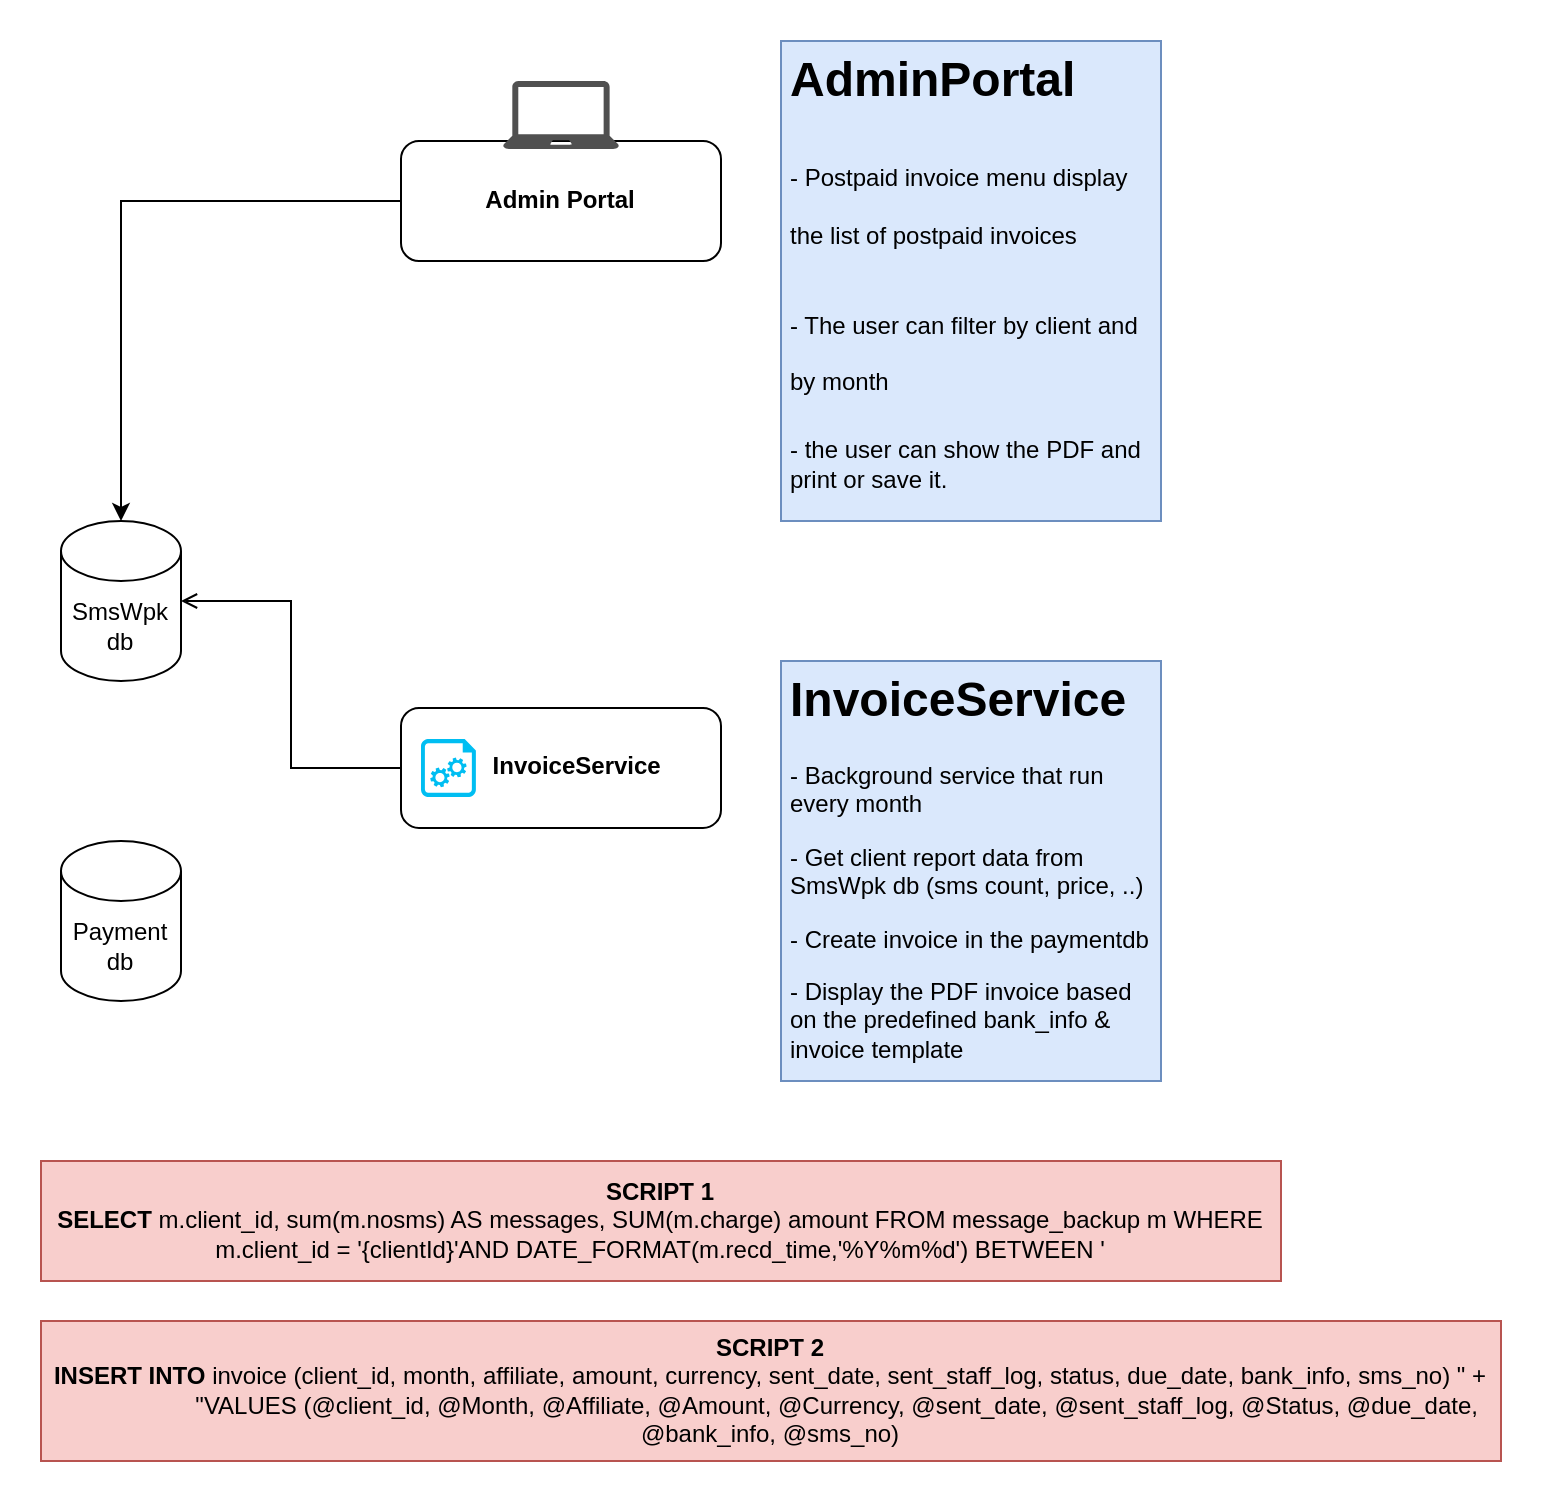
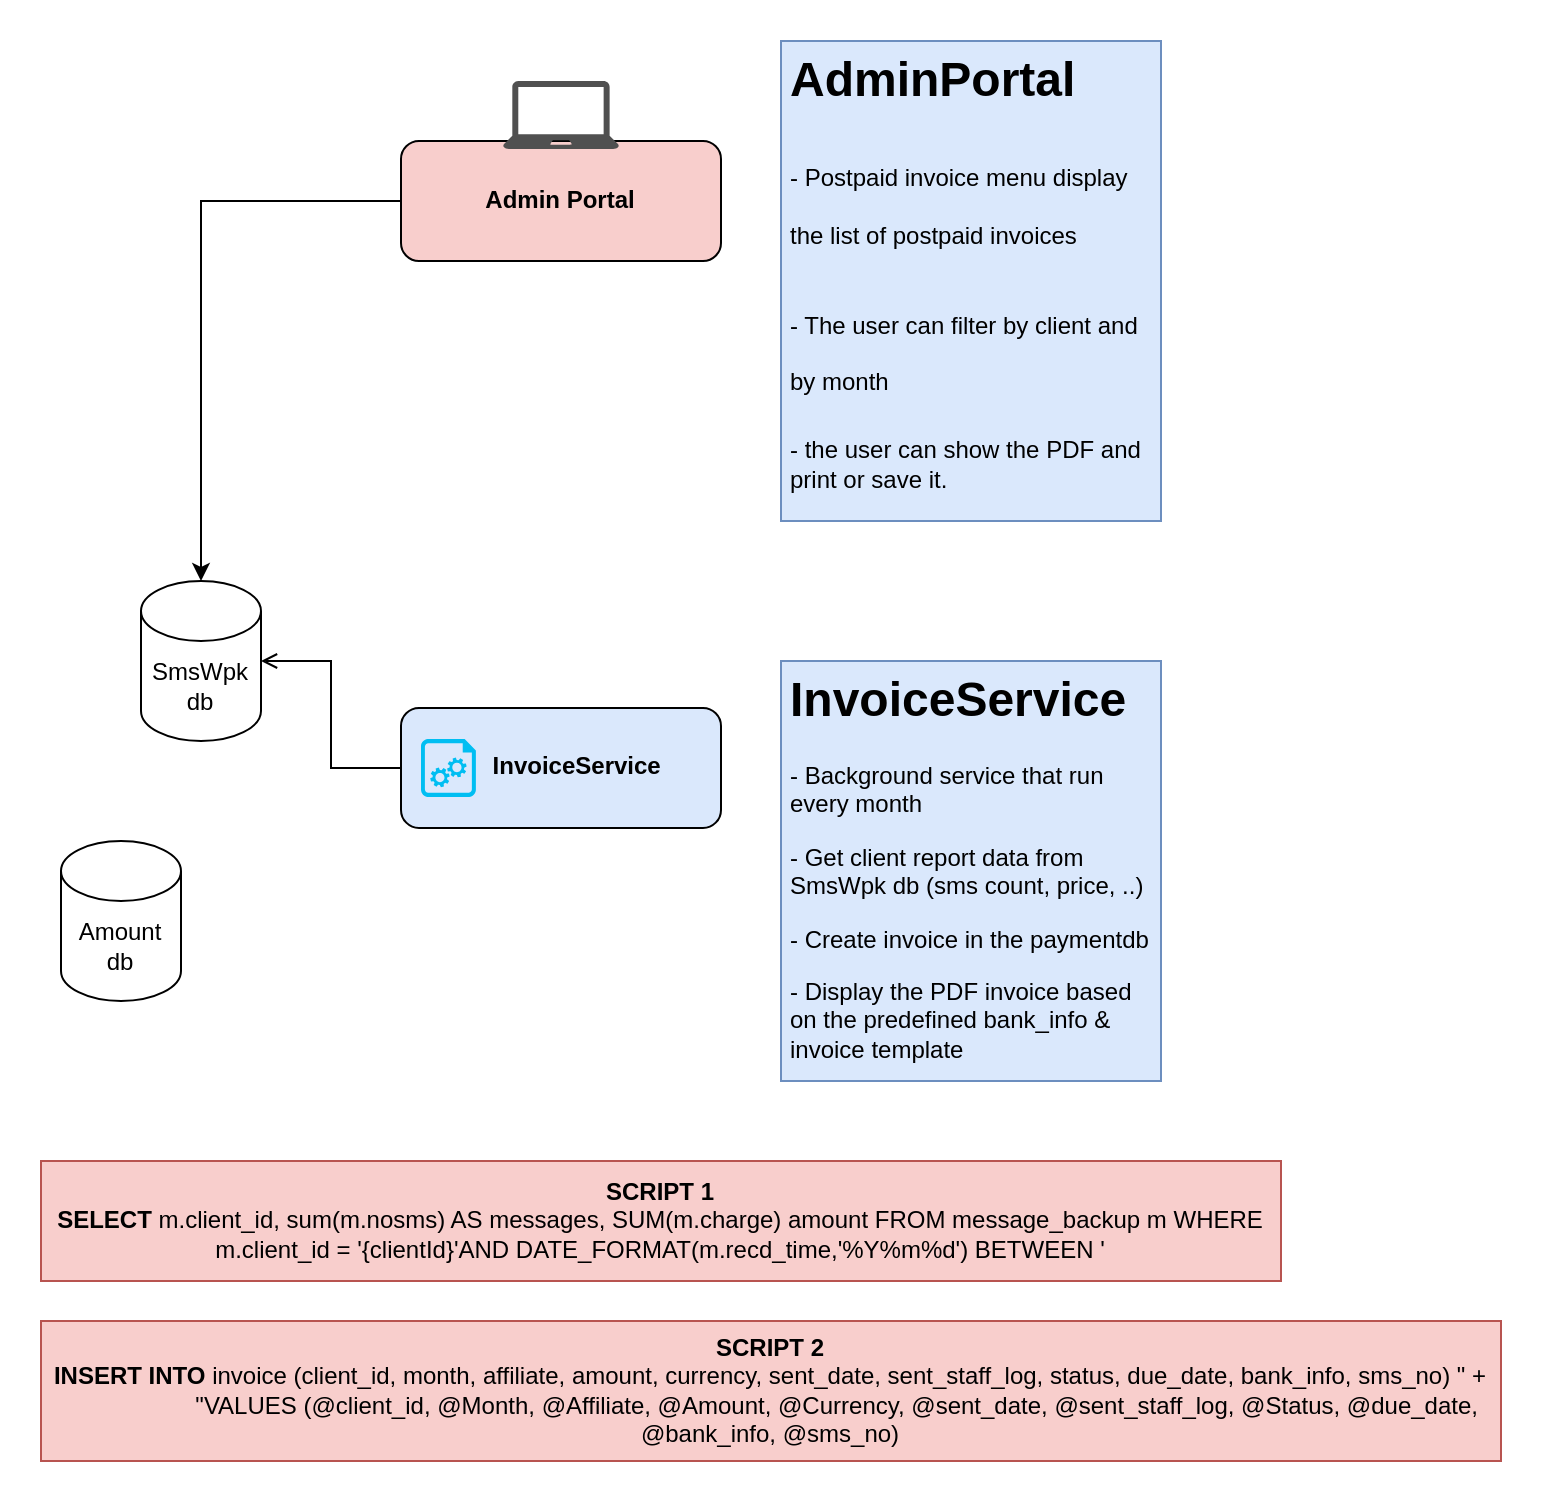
node "Admin Portal": fillcolor #ffffff -> #f8cecc
node "SmsWpk db": moved (121, 601) -> (201, 661)
node "InvoiceService": fillcolor #ffffff -> #dae8fc
node "Payment db": label "Payment db" -> "Amount db"
